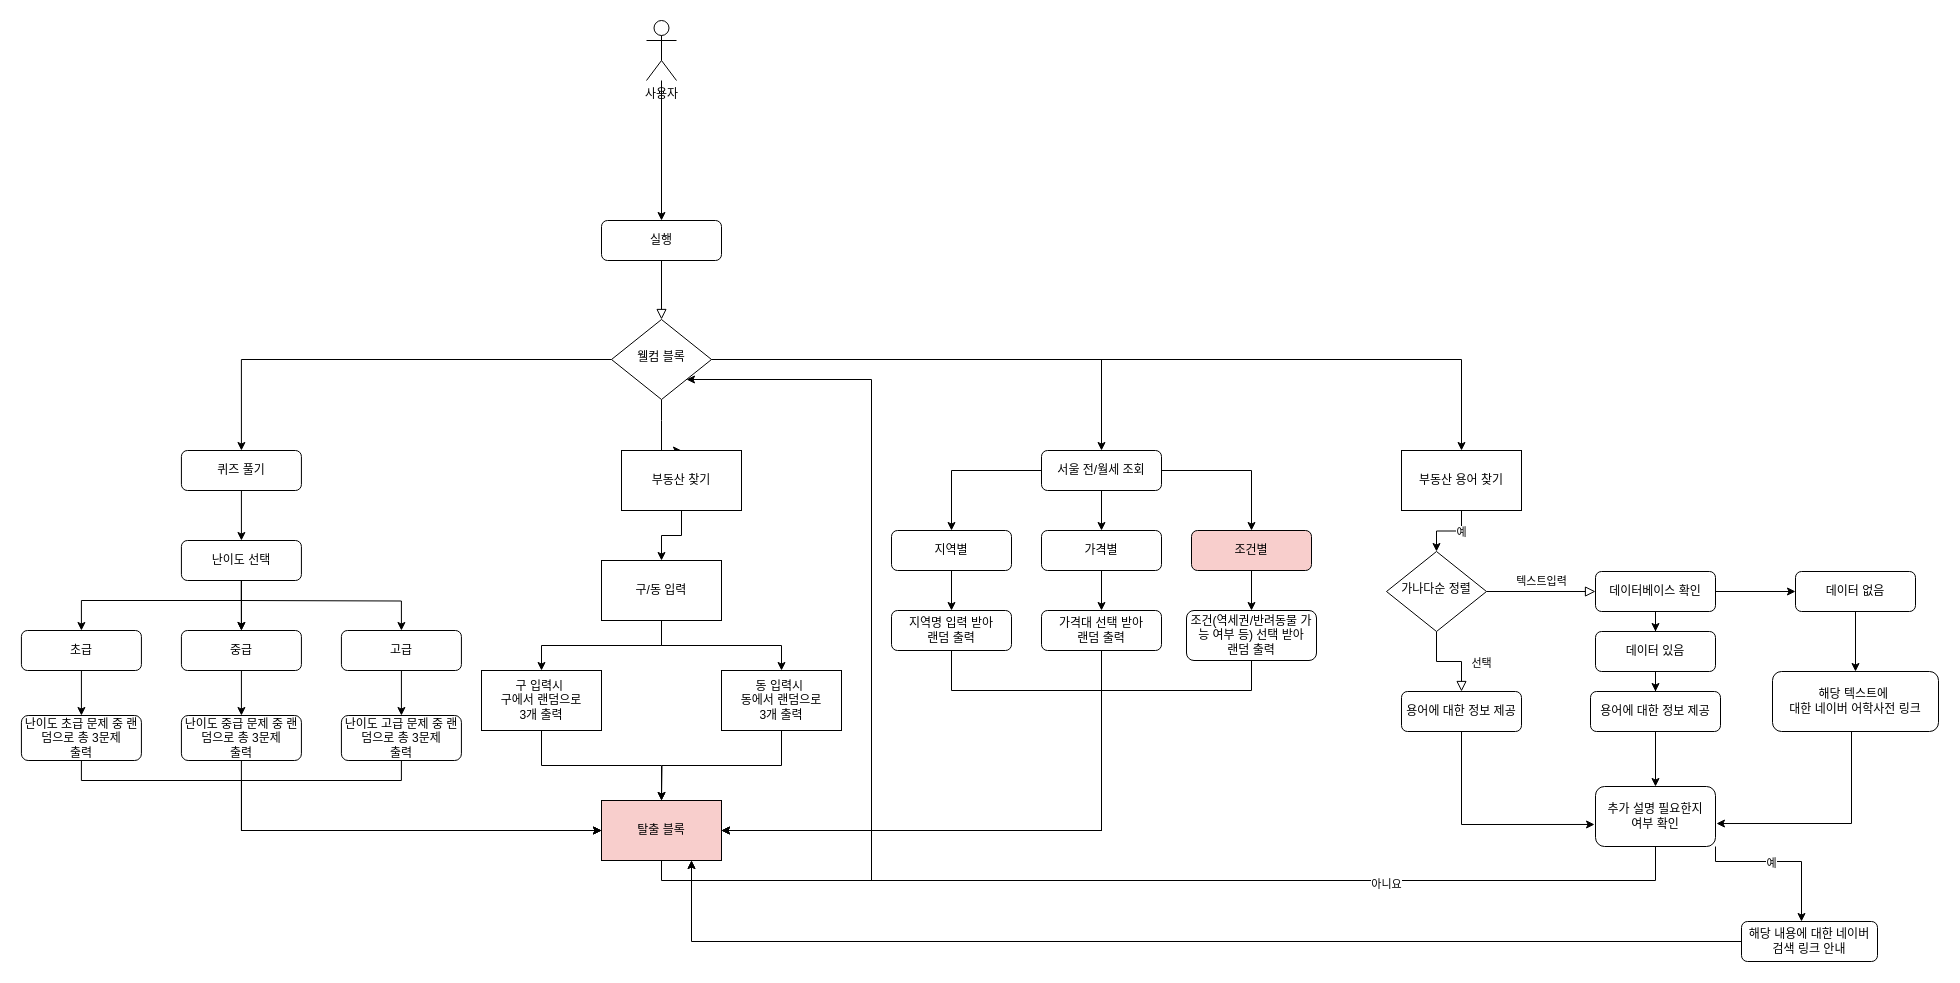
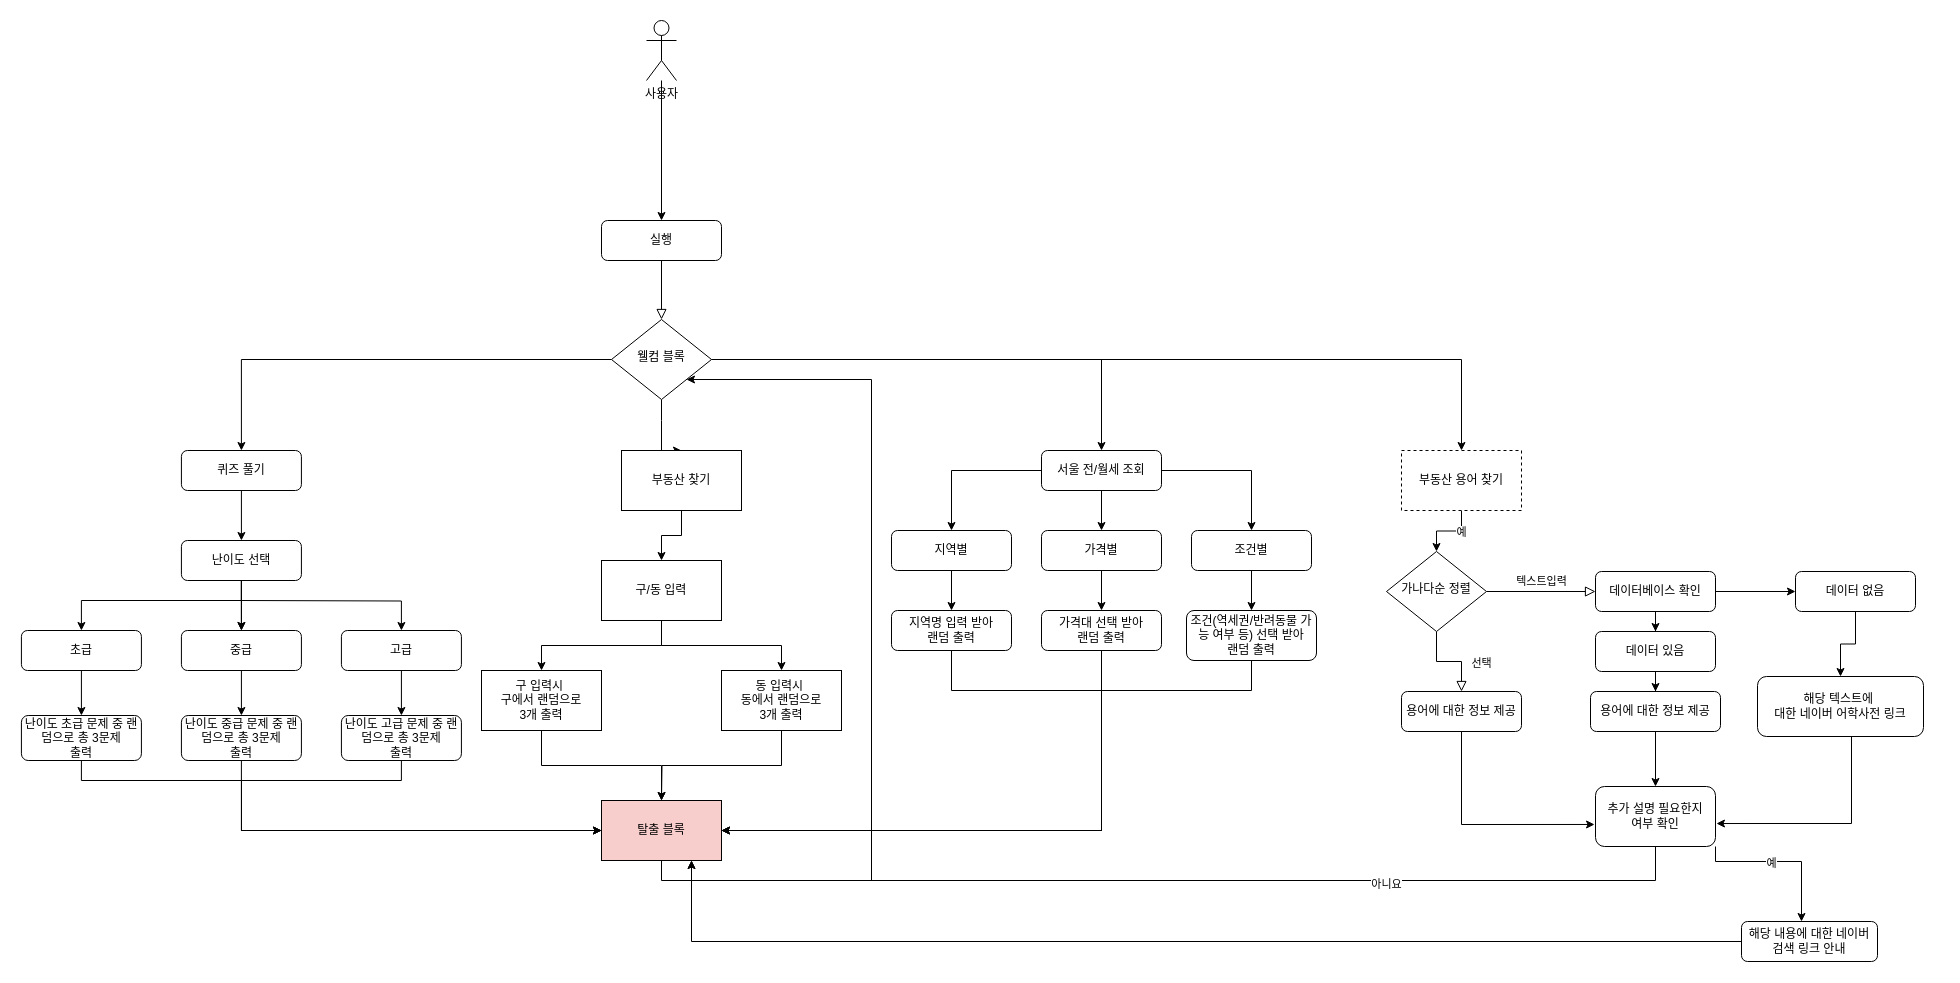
node "부동산 용어 찾기": style solid -> dashed
node "조건별": fillcolor #f8cecc -> #ffffff
node "해당 텍스트에 대한 네이버 어학사전 링크": moved (1856, 702) -> (1841, 707)
